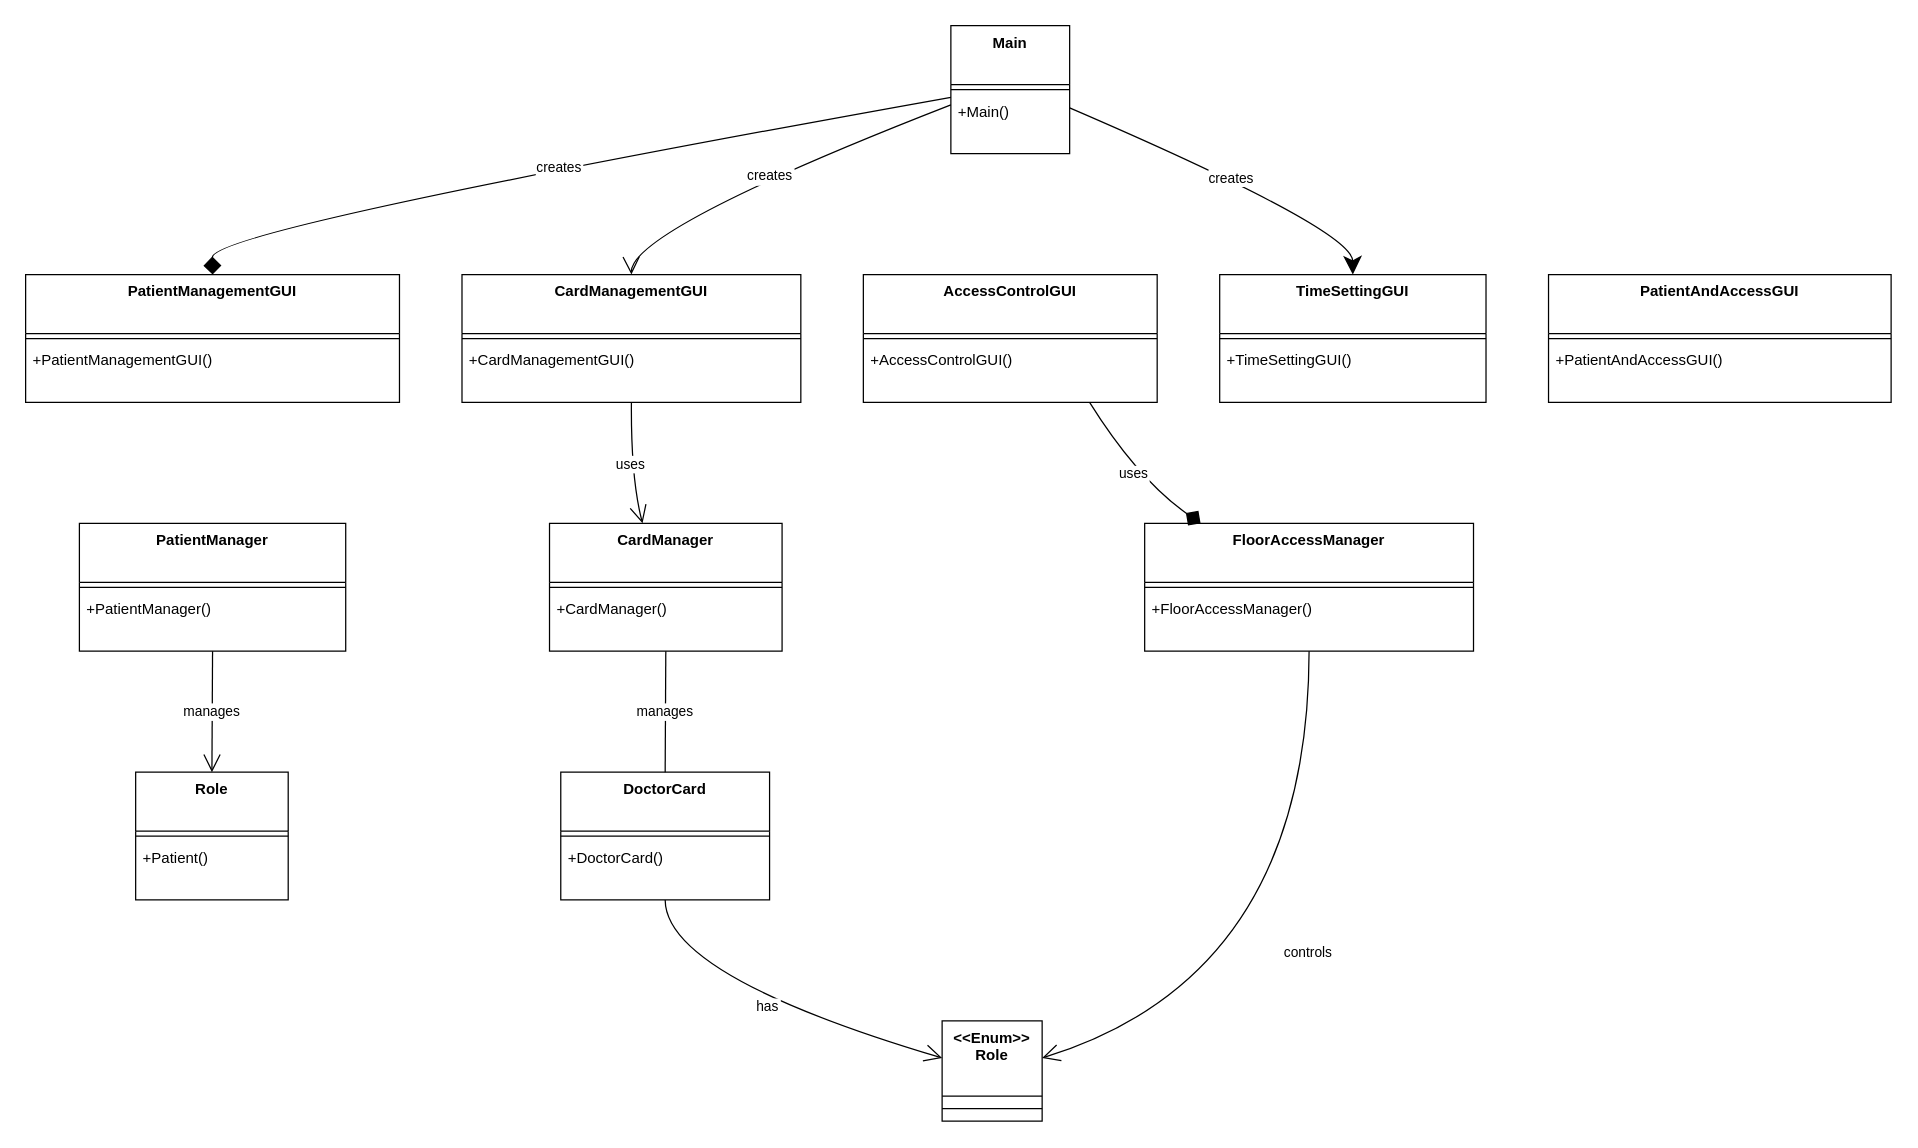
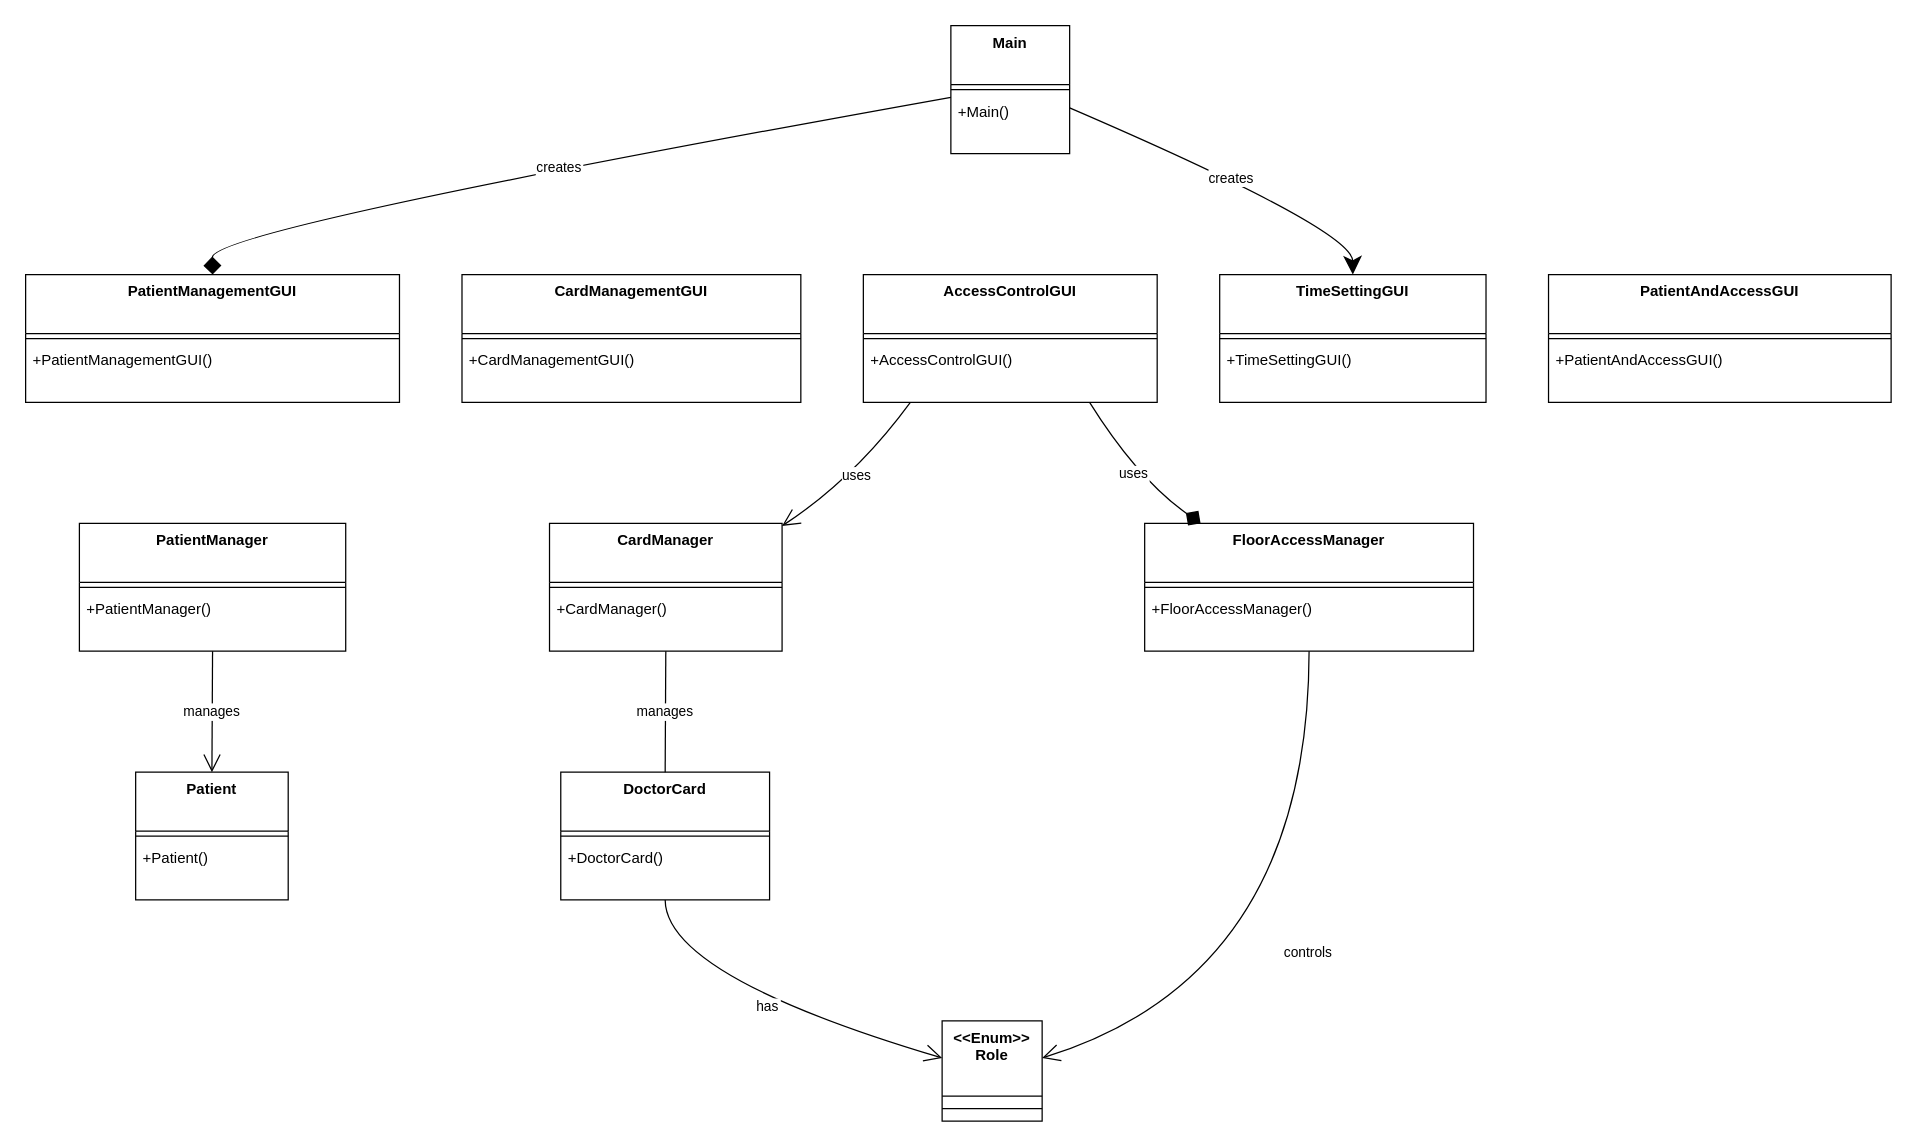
edge "Main" -> "CardManagementGUI": removed, label "creates"
edge "CardManagementGUI" -> "CardManager": removed, label "uses"
edge "AccessControlGUI" -> "CardManager": added, label "uses"
node "Role": label "Role" -> "Patient"
